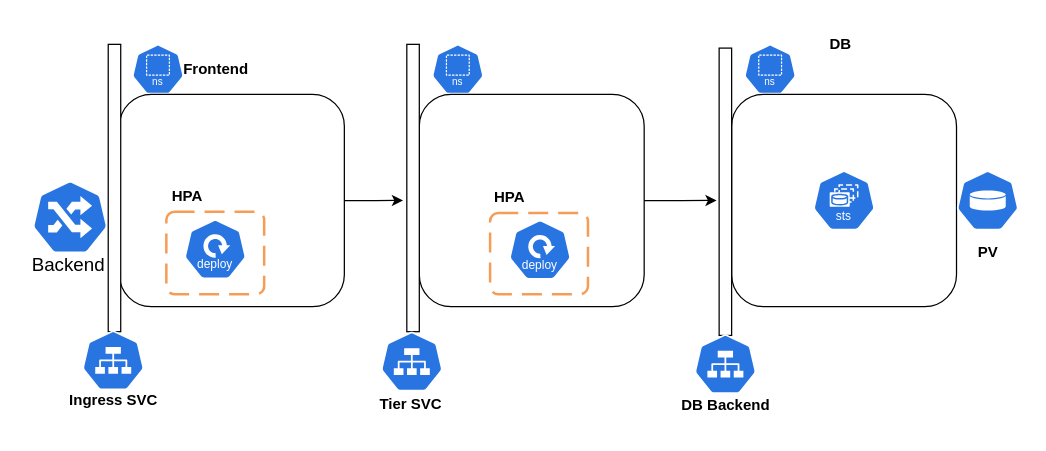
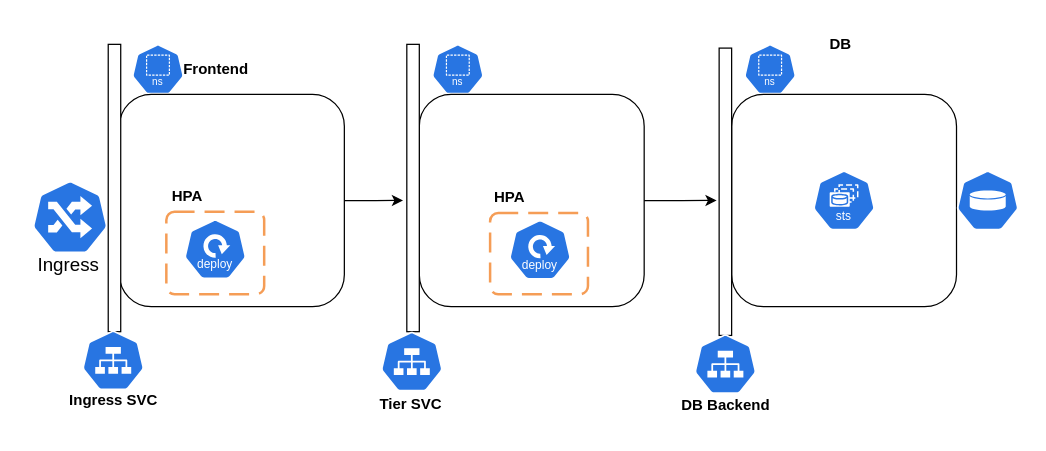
node "PV": removed
node "Backend": label "Backend" -> "Ingress"
